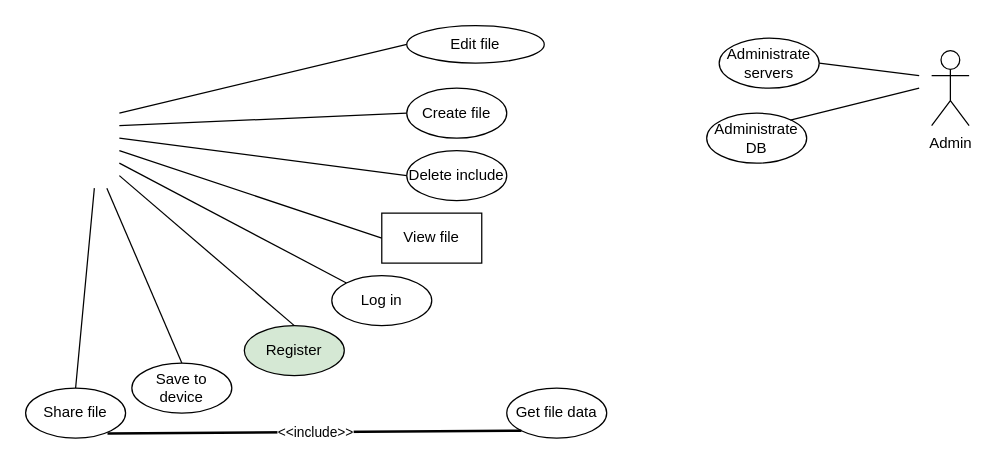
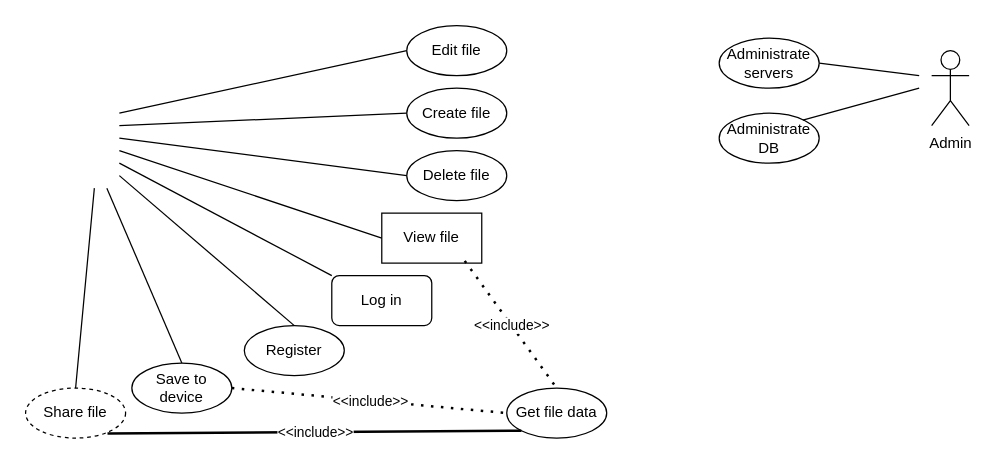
node "Edit file": size 138x38 -> 100x50
node "Administrate DB": moved (757, 138) -> (769, 138)
node "Delete include": label "Delete include" -> "Delete file"
node "Log in": shape ellipse -> rounded rectangle
edge "View file" -- "Get file data": added, label "<<include>>"
node "Register": fillcolor #d5e8d4 -> #ffffff
edge "Save to device" -- "Get file data": added, label "<<include>>"
node "Share file": style solid -> dashed
